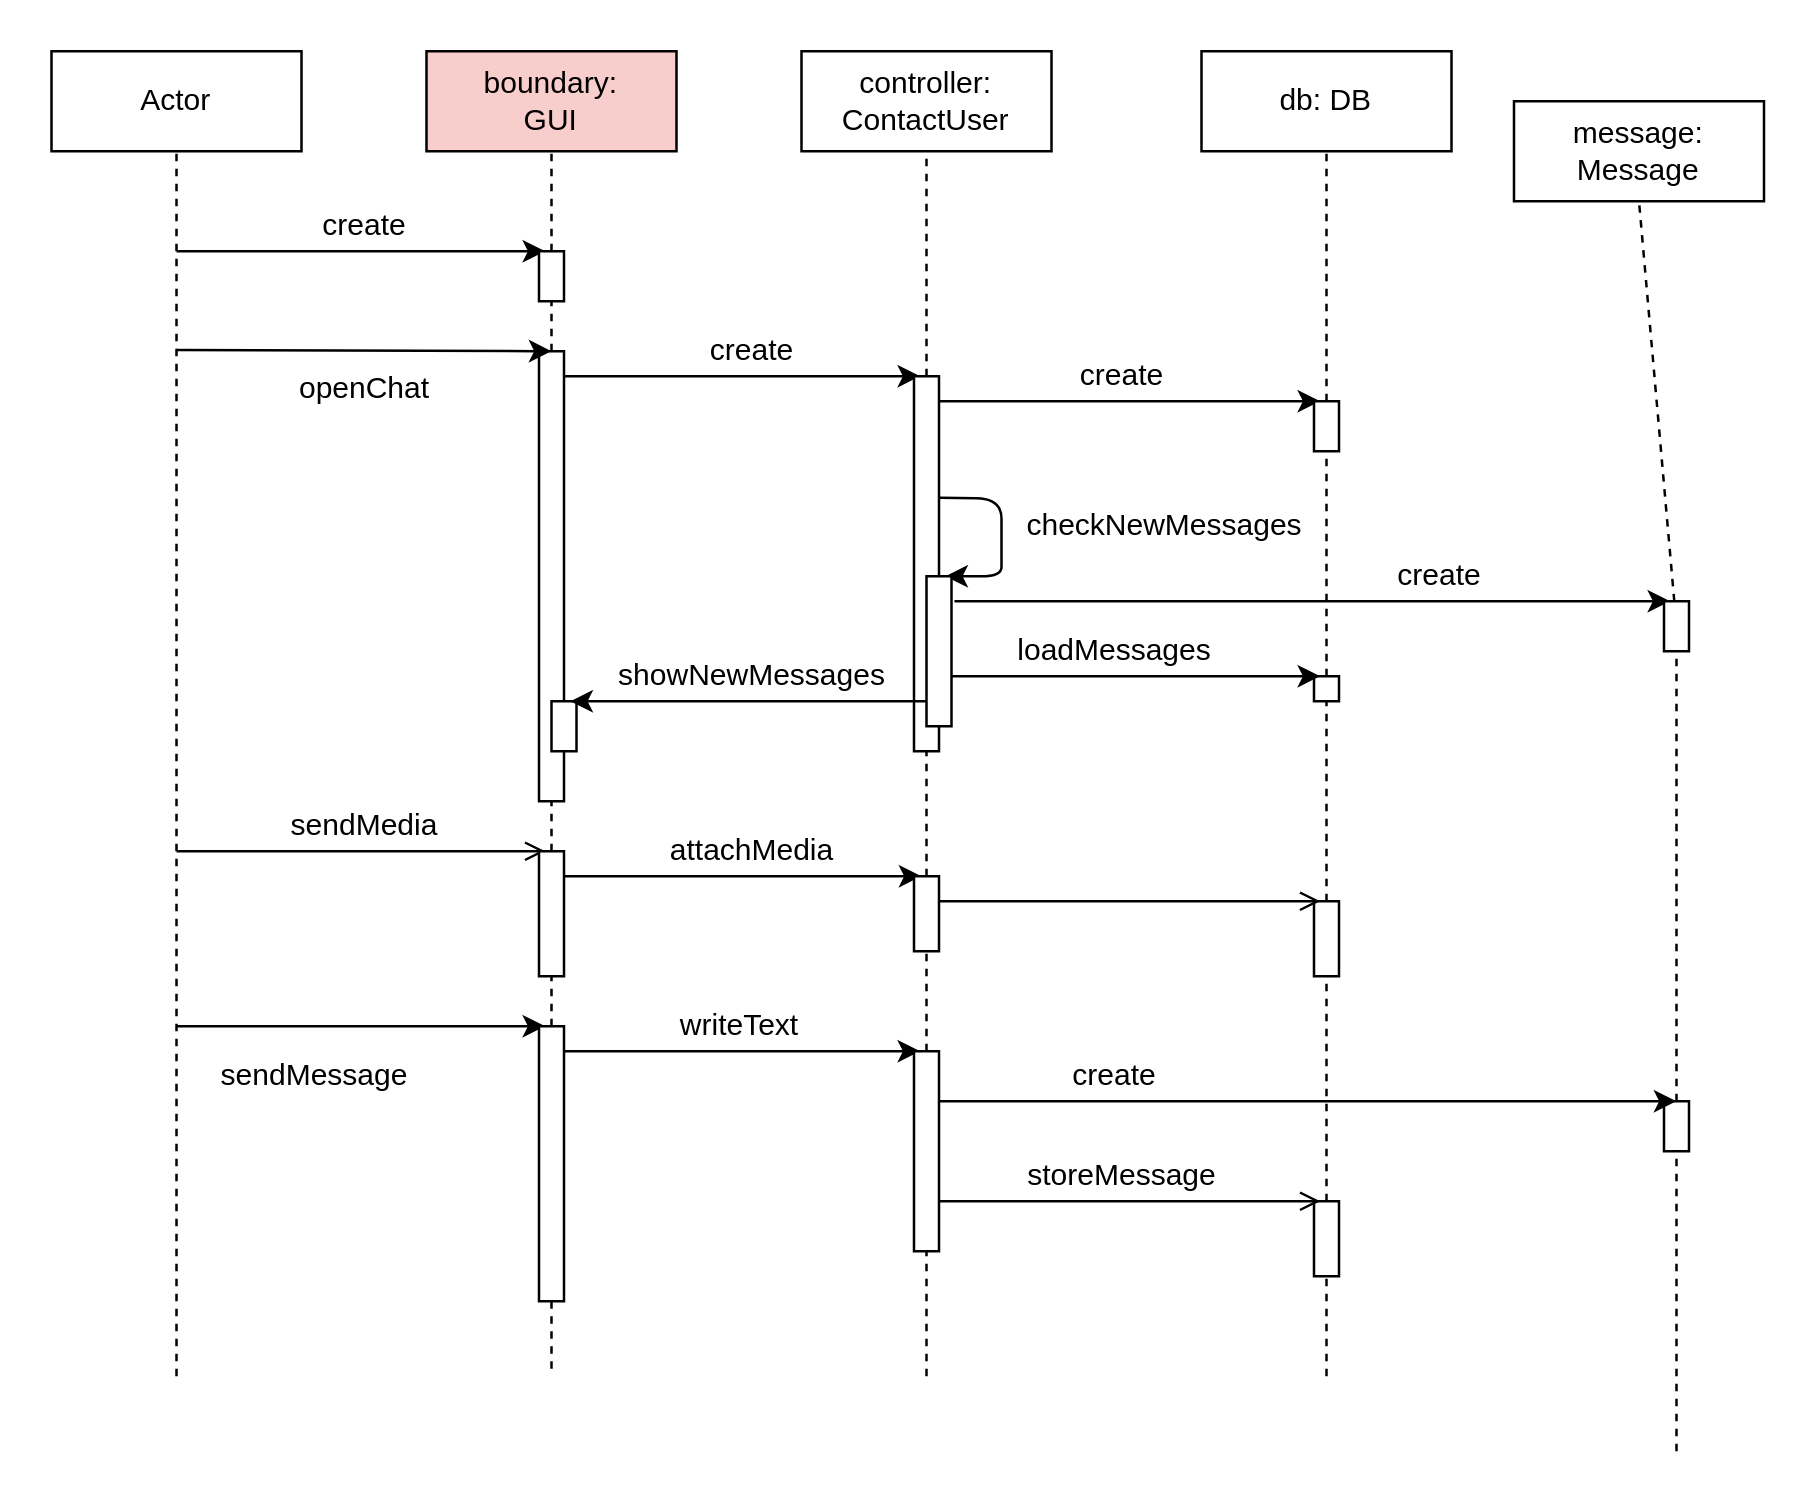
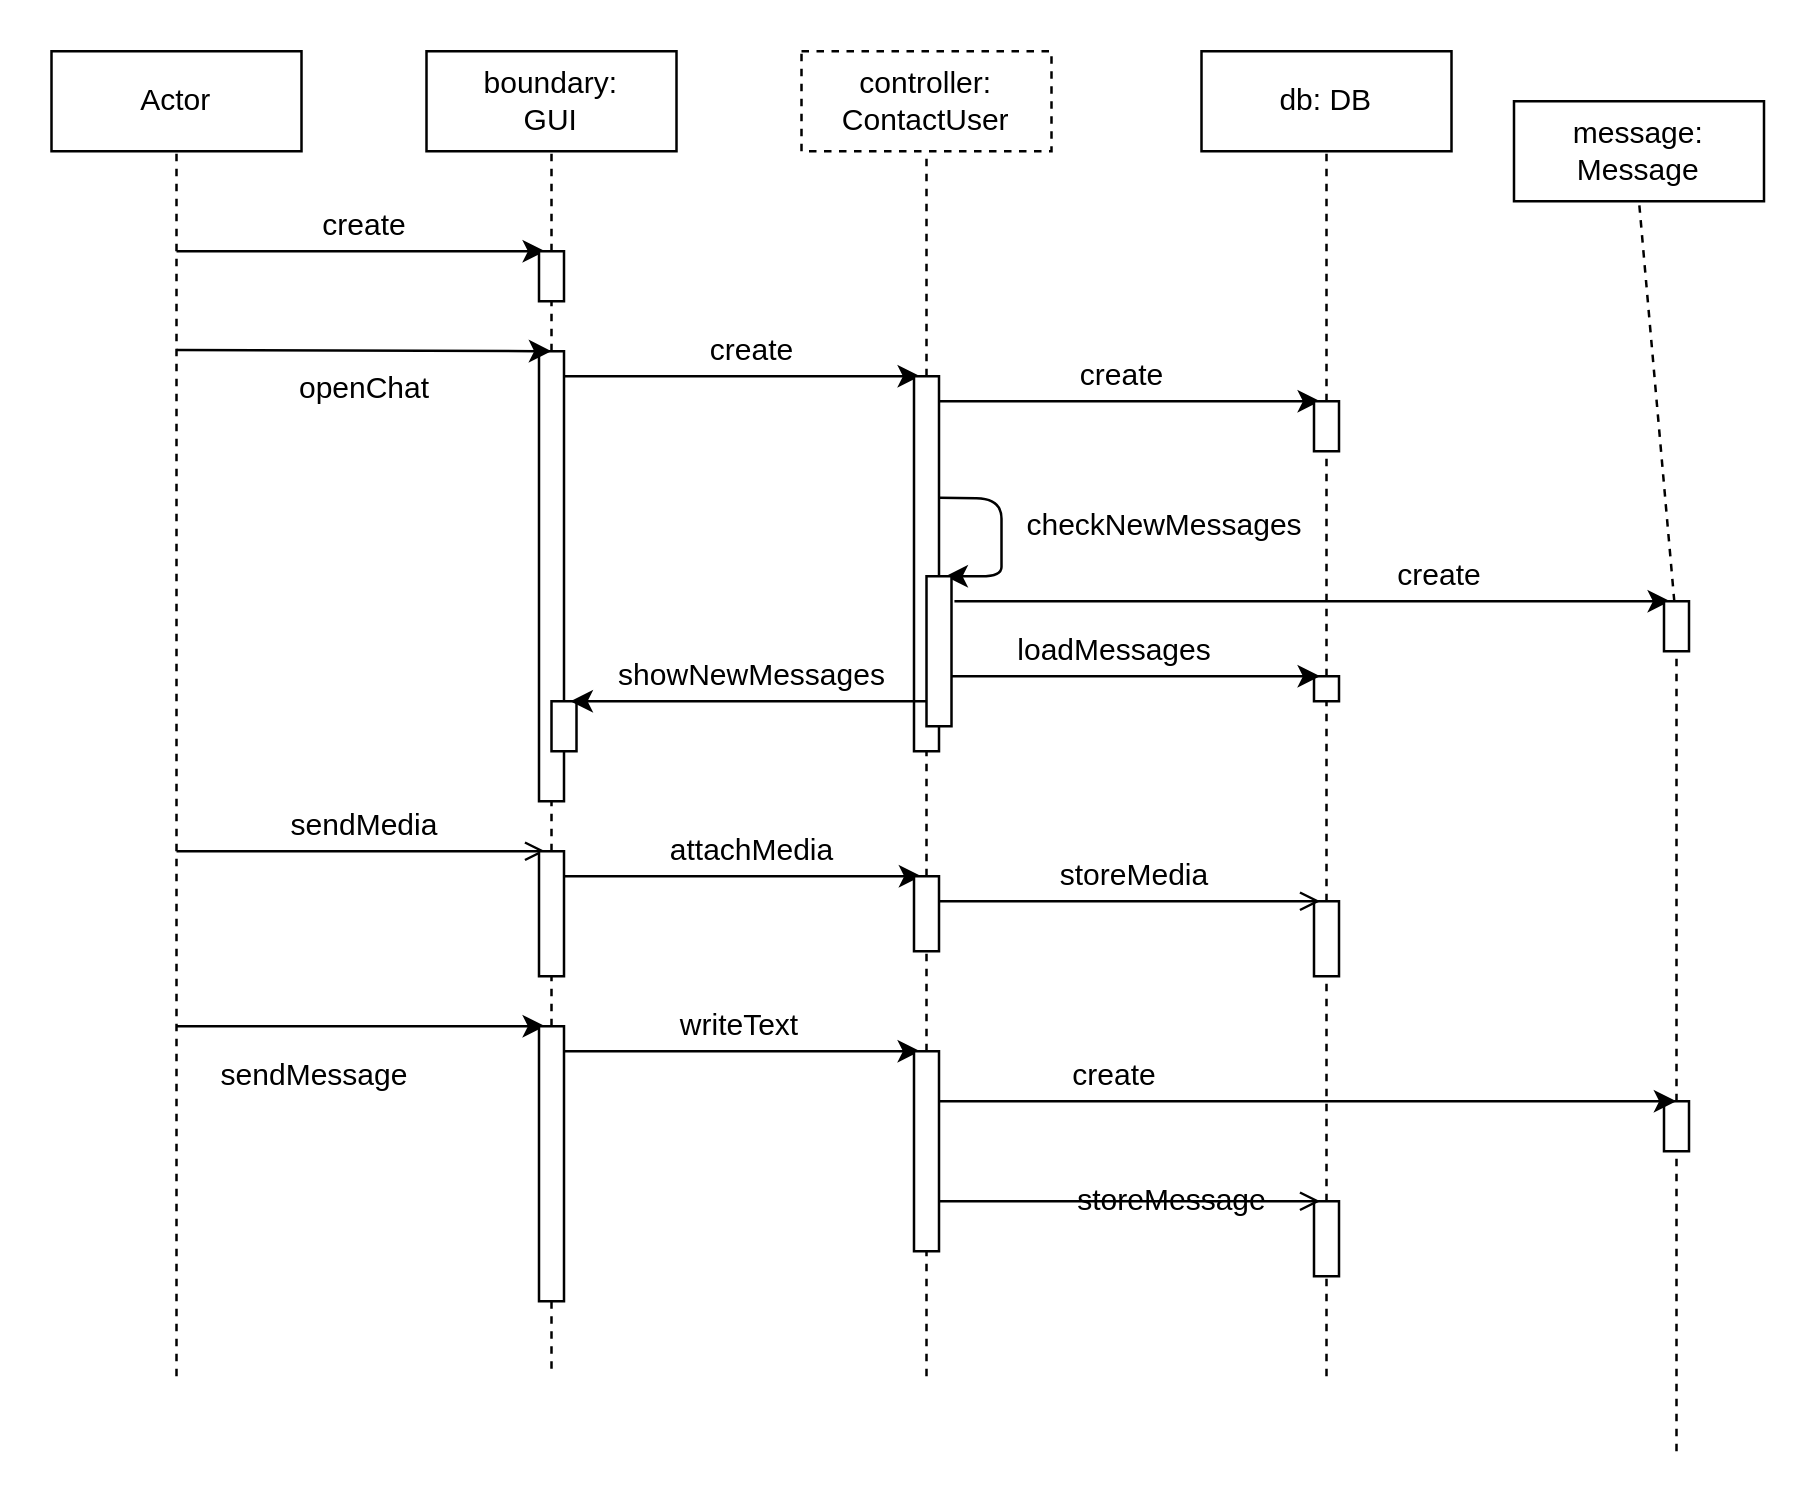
node "boundary: GUI": fillcolor #f8cecc -> #ffffff
node "controller: ContactUser": style solid -> dashed
node "storeMedia": added
node "storeMessage": moved (1121, 1176) -> (1171, 1201)
